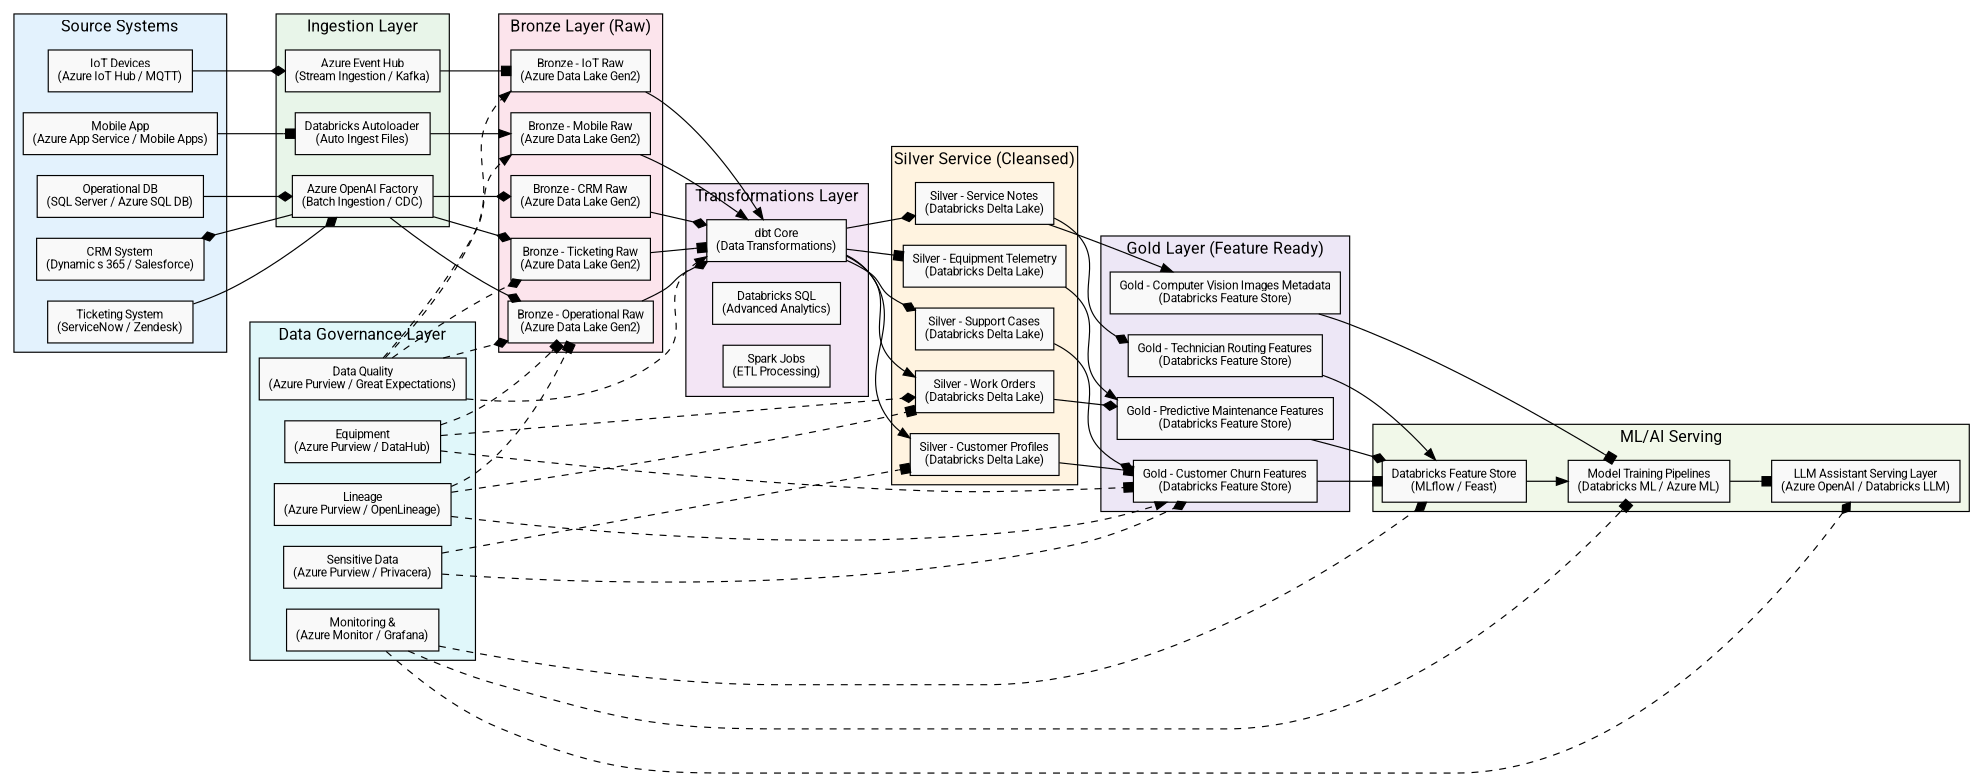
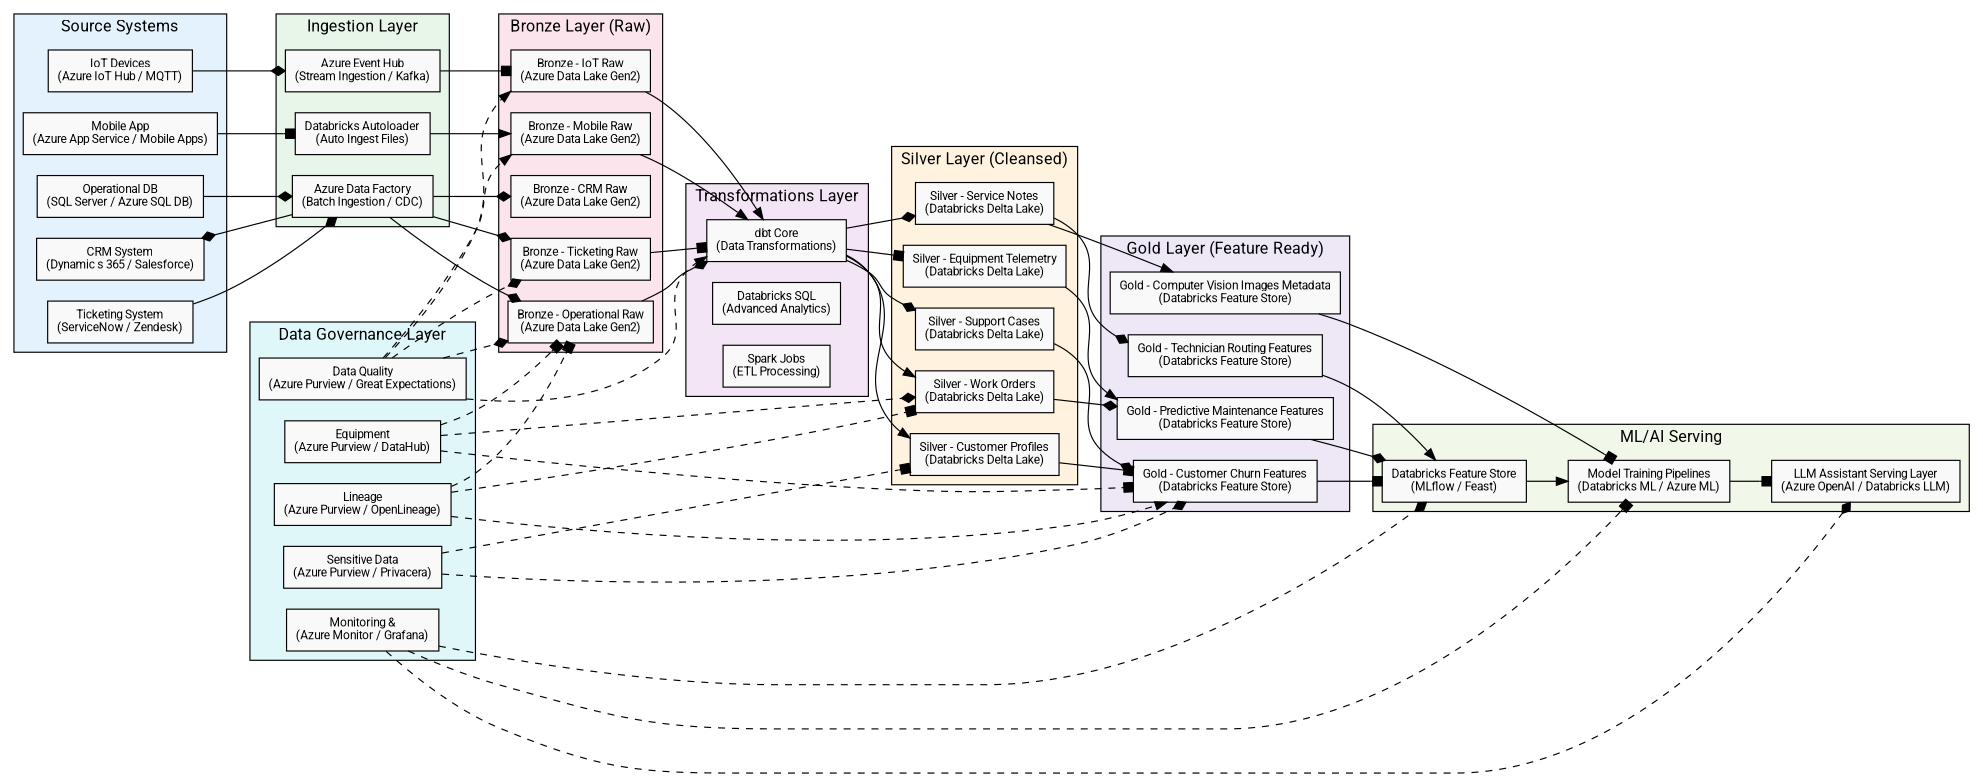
cluster "Silver Service (Cleansed)": label "Silver Service (Cleansed)" -> "Silver Layer (Cleansed)"
node "Azure OpenAI Factory (Batch Ingestion / CDC)": label "Azure OpenAI Factory (Batch Ingestion / CDC)" -> "Azure Data Factory (Batch Ingestion / CDC)"
edge "Bronze - CRM Raw (Azure Data Lake Gen2)" -> "dbt Core (Data Transformations)": removed
